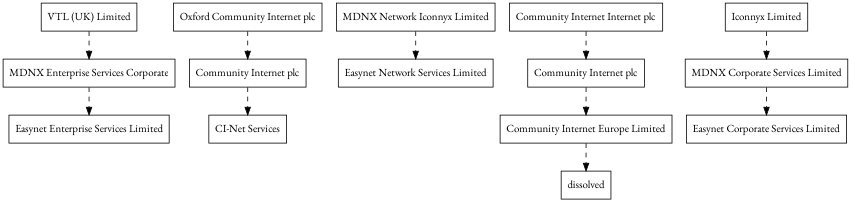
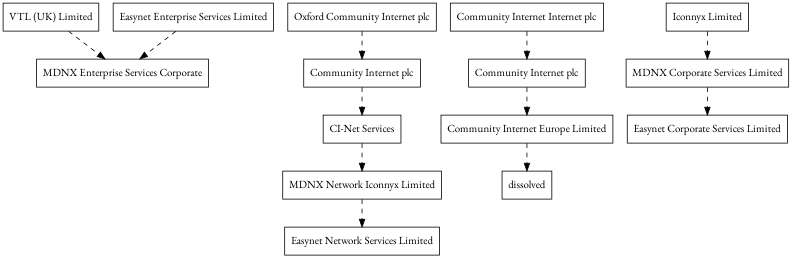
edge "MDNX Enterprise Services Corporate" -> "Easynet Enterprise Services Limited": reversed
edge "CI-Net Services" -> "MDNX Network Iconnyx Limited": added
